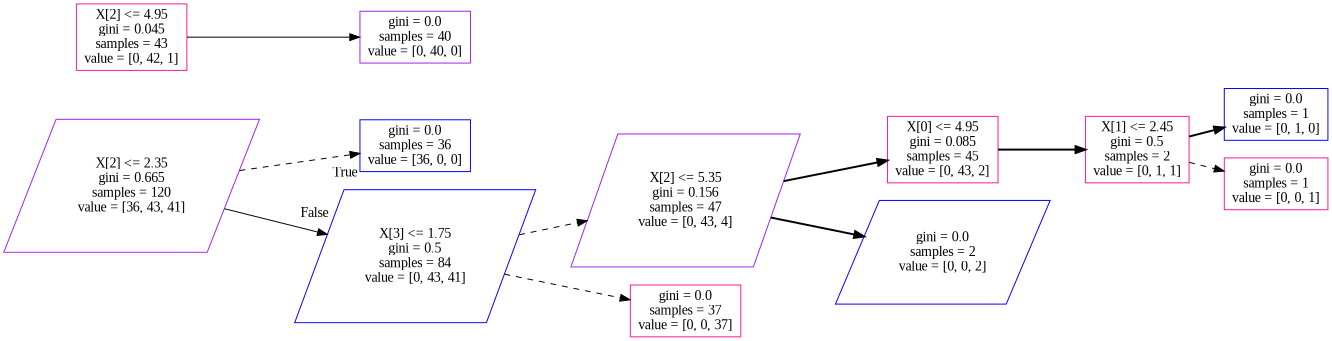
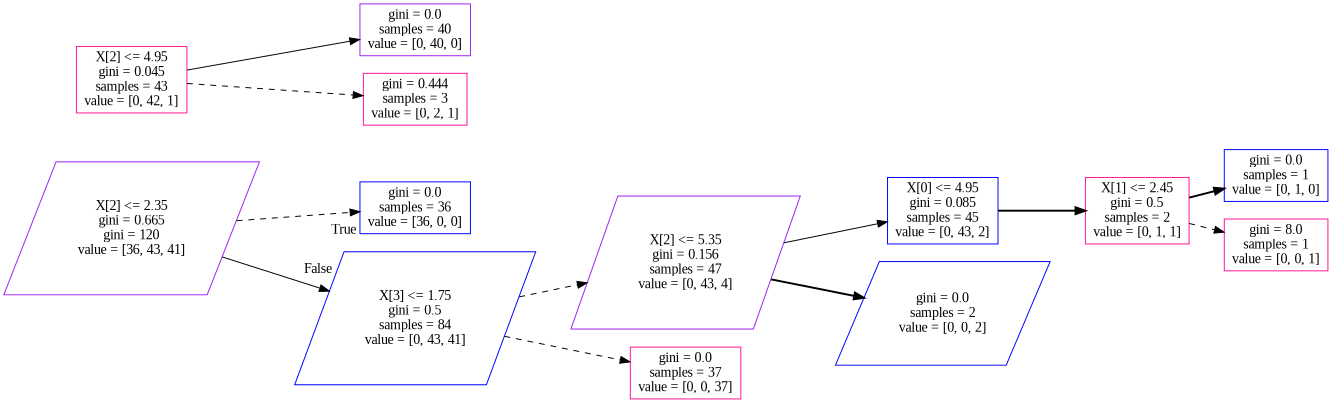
node "gini = 0.444 samples = 3 value = [0, 2, 1]": added
node "X[0] <= 4.95 gini = 0.085 samples = 45 value = [0, 43, 2]": color deeppink -> blue
edge "X[2] <= 5.35 gini = 0.156 samples = 47 value = [0, 43, 4]" -> "X[0] <= 4.95 gini = 0.085 samples = 45 value = [0, 43, 2]": style bold -> solid
node "gini = 0.0 samples = 1 value = [0, 0, 1]": label "gini = 0.0 samples = 1 value = [0, 0, 1]" -> "gini = 8.0 samples = 1 value = [0, 0, 1]"
node "X[2] <= 2.35 gini = 0.665 samples = 120 value = [36, 43, 41]": label "X[2] <= 2.35 gini = 0.665 samples = 120 value = [36, 43, 41]" -> "X[2] <= 2.35 gini = 0.665 gini = 120 value = [36, 43, 41]"
